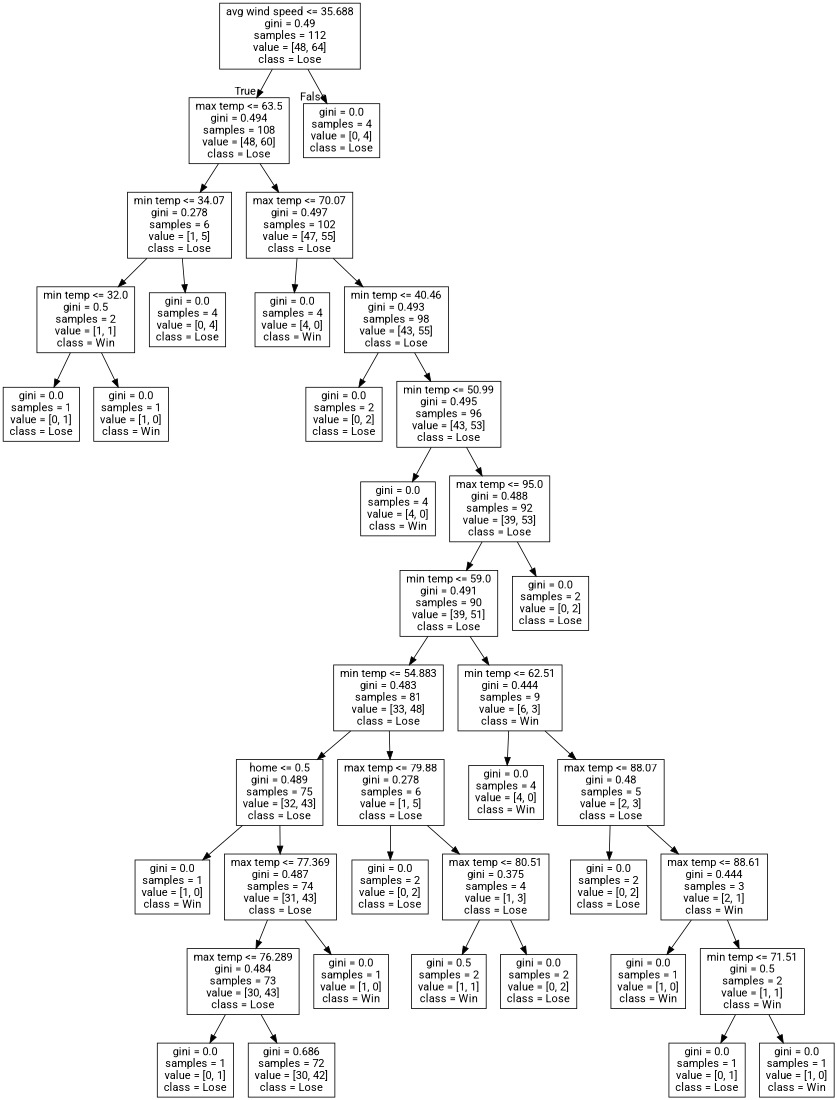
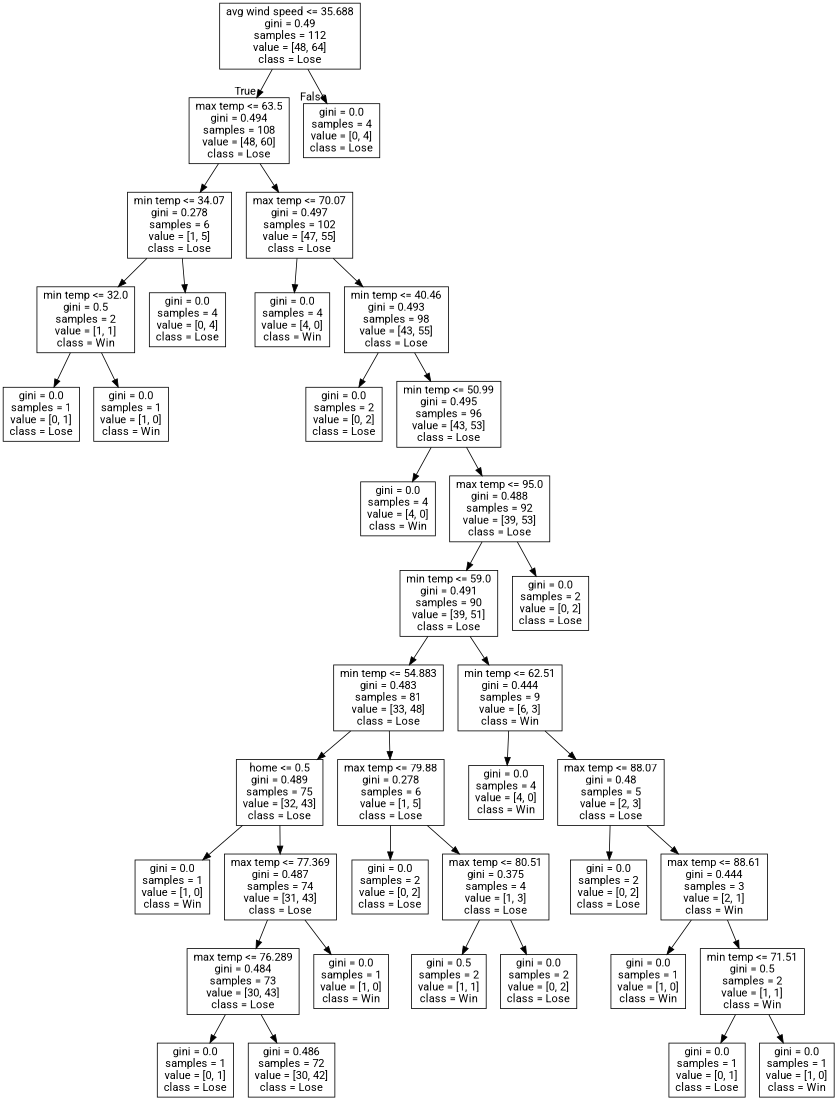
node "gini = 0.686 samples = 72 value = [30, 42] class = Lose": label "gini = 0.686 samples = 72 value = [30, 42] class = Lose" -> "gini = 0.486 samples = 72 value = [30, 42] class = Lose"
